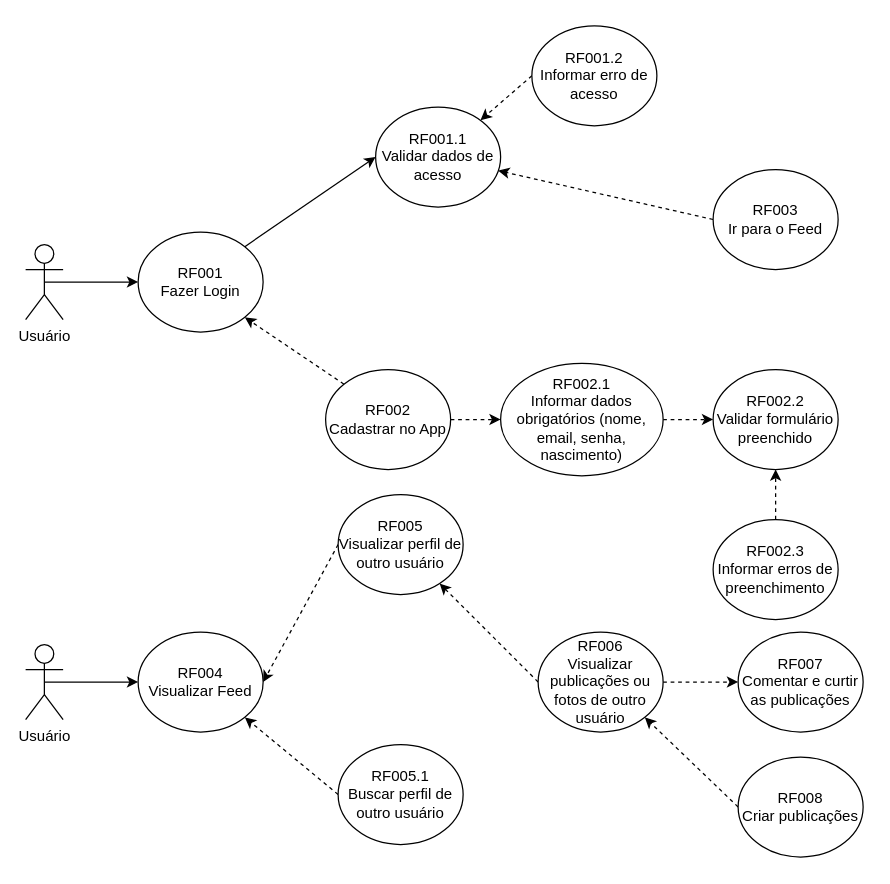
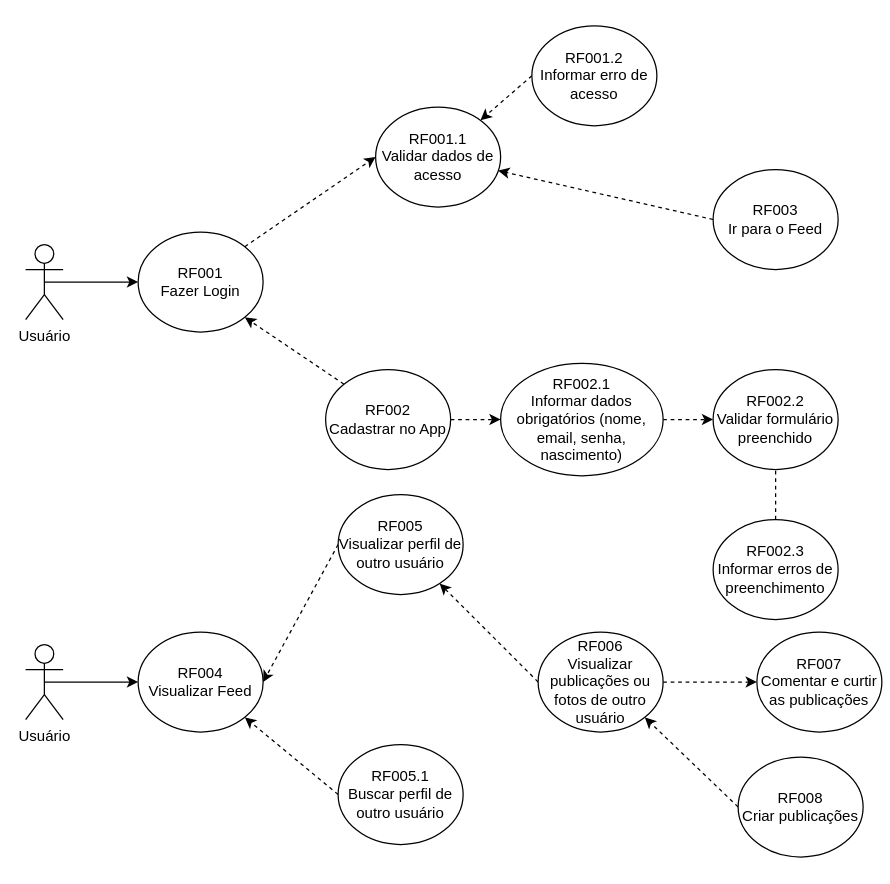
edge "RF001 Fazer Login" -> "RF001.1 Validar dados de acesso": style solid -> dashed
edge "RF002.3 Informar erros de preenchimento" -> "RF002.2 Validar formulário preenchido": arrowhead classic -> none
node "RF007 Comentar e curtir as publicações": moved (801, 682) -> (819, 682)
